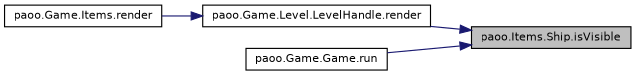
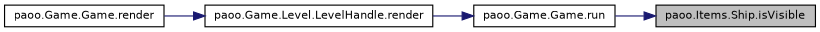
node "paoo.Game.Items.render": label "paoo.Game.Items.render" -> "paoo.Game.Game.render"
edge "paoo.Game.Level.LevelHandle.render" -> "paoo.Items.Ship.isVisible": now "paoo.Game.Level.LevelHandle.render" -> "paoo.Game.Game.run"
